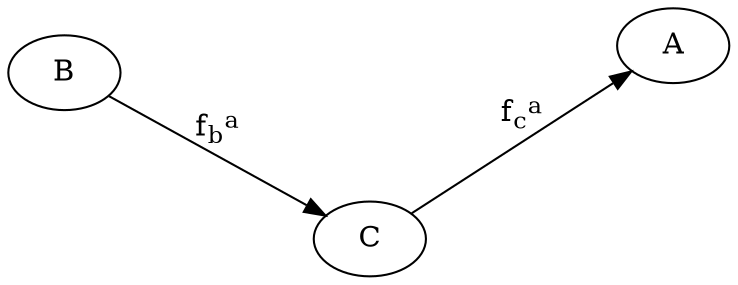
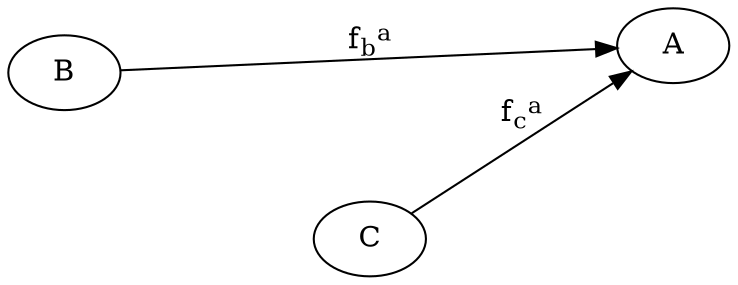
edge "B" -> "C": now "B" -> "A"
